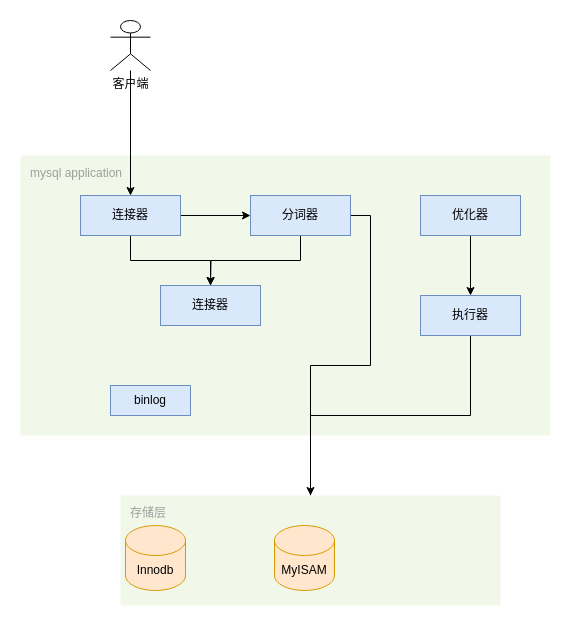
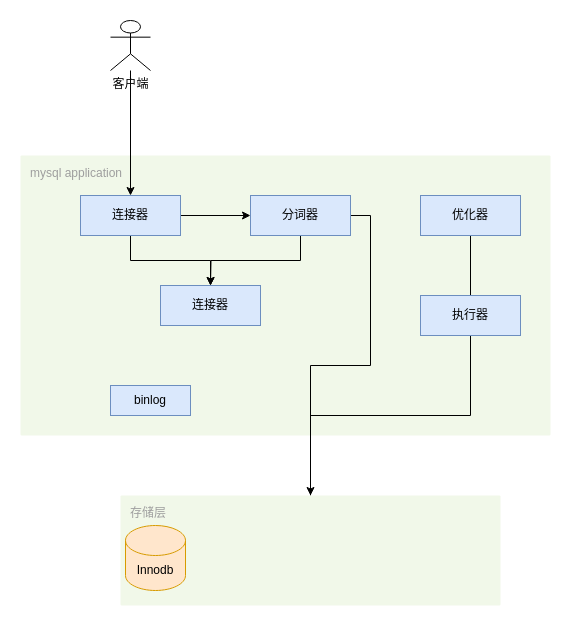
edge "优化器" -> "执行器": arrowhead classic -> none
node "MyISAM": removed
